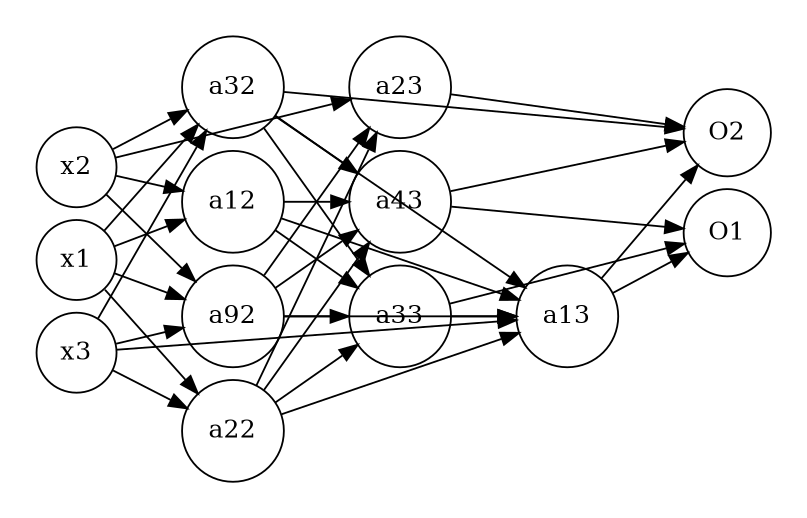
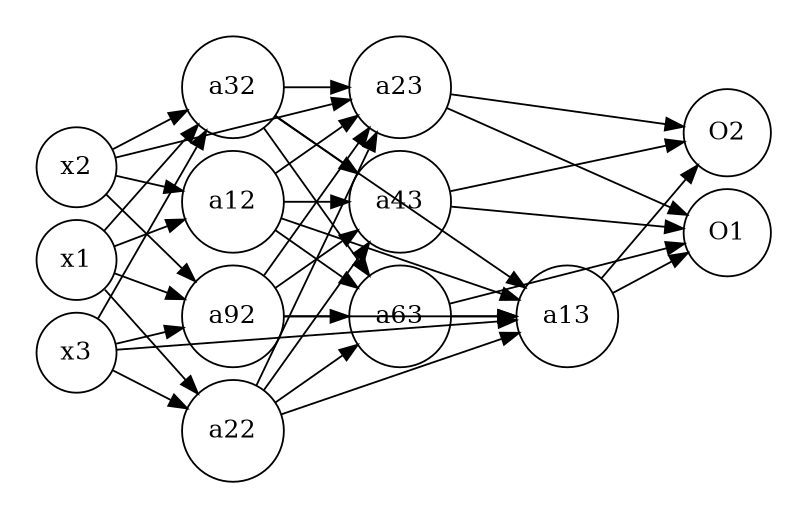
edge "a32" -> "O2": now "a32" -> "a23"
edge "a12" -> "a23": added
edge "a23" -> "O1": added
node "a33": label "a33" -> "a63"
